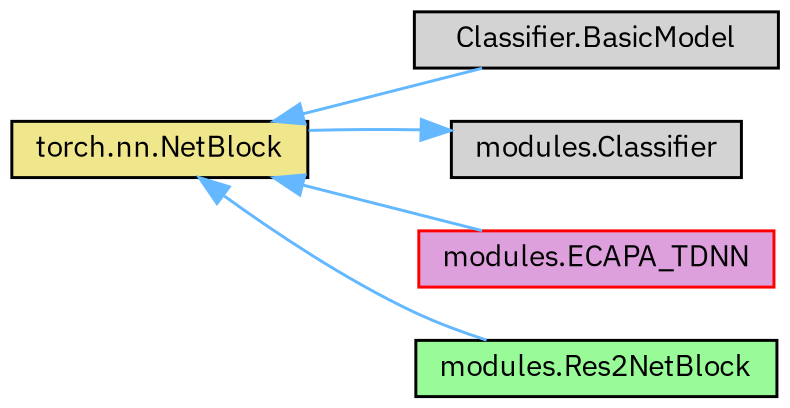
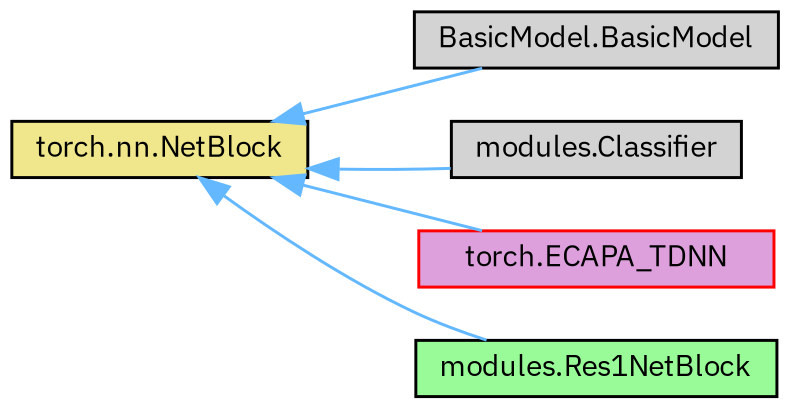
node "Classifier.BasicModel": label "Classifier.BasicModel" -> "BasicModel.BasicModel"
edge "torch.nn.NetBlock" -> "modules.Classifier": reversed
node "modules.ECAPA_TDNN": label "modules.ECAPA_TDNN" -> "torch.ECAPA_TDNN"
node "modules.Res2NetBlock": label "modules.Res2NetBlock" -> "modules.Res1NetBlock"
